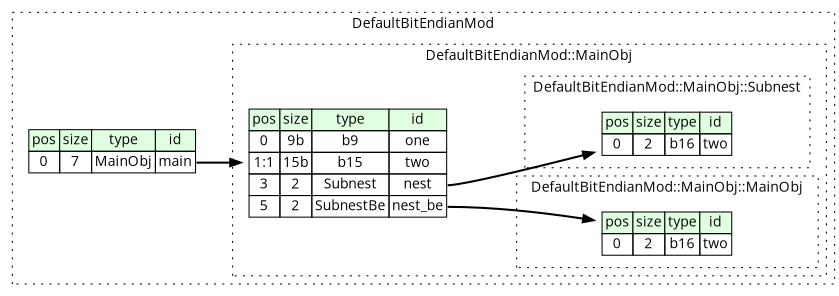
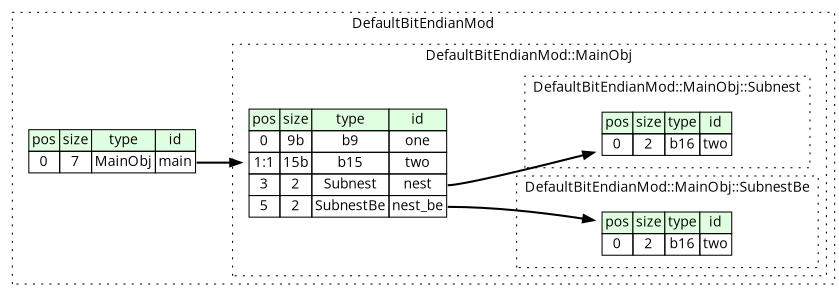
cluster "DefaultBitEndianMod::MainObj::MainObj": label "DefaultBitEndianMod::MainObj::MainObj" -> "DefaultBitEndianMod::MainObj::SubnestBe"
